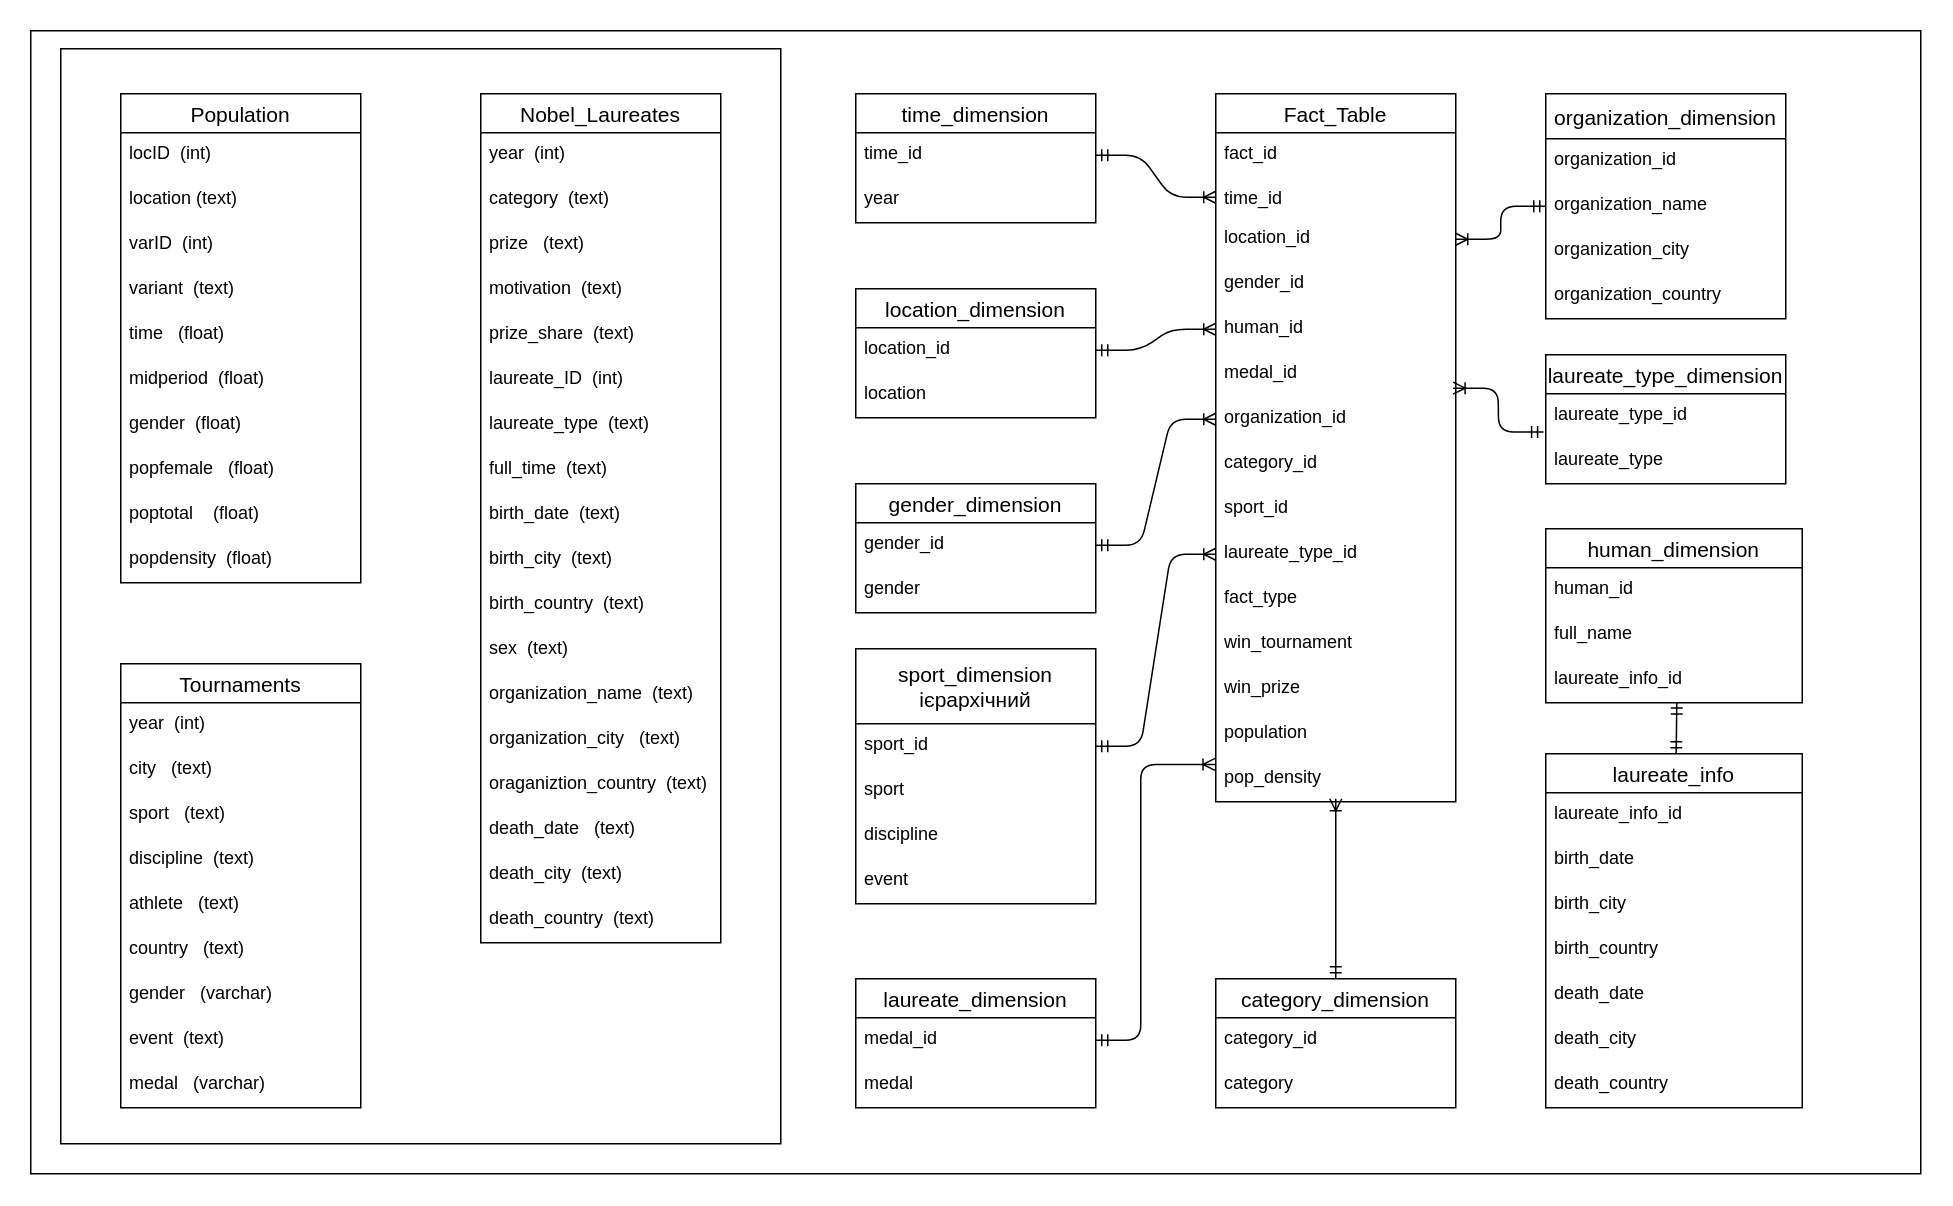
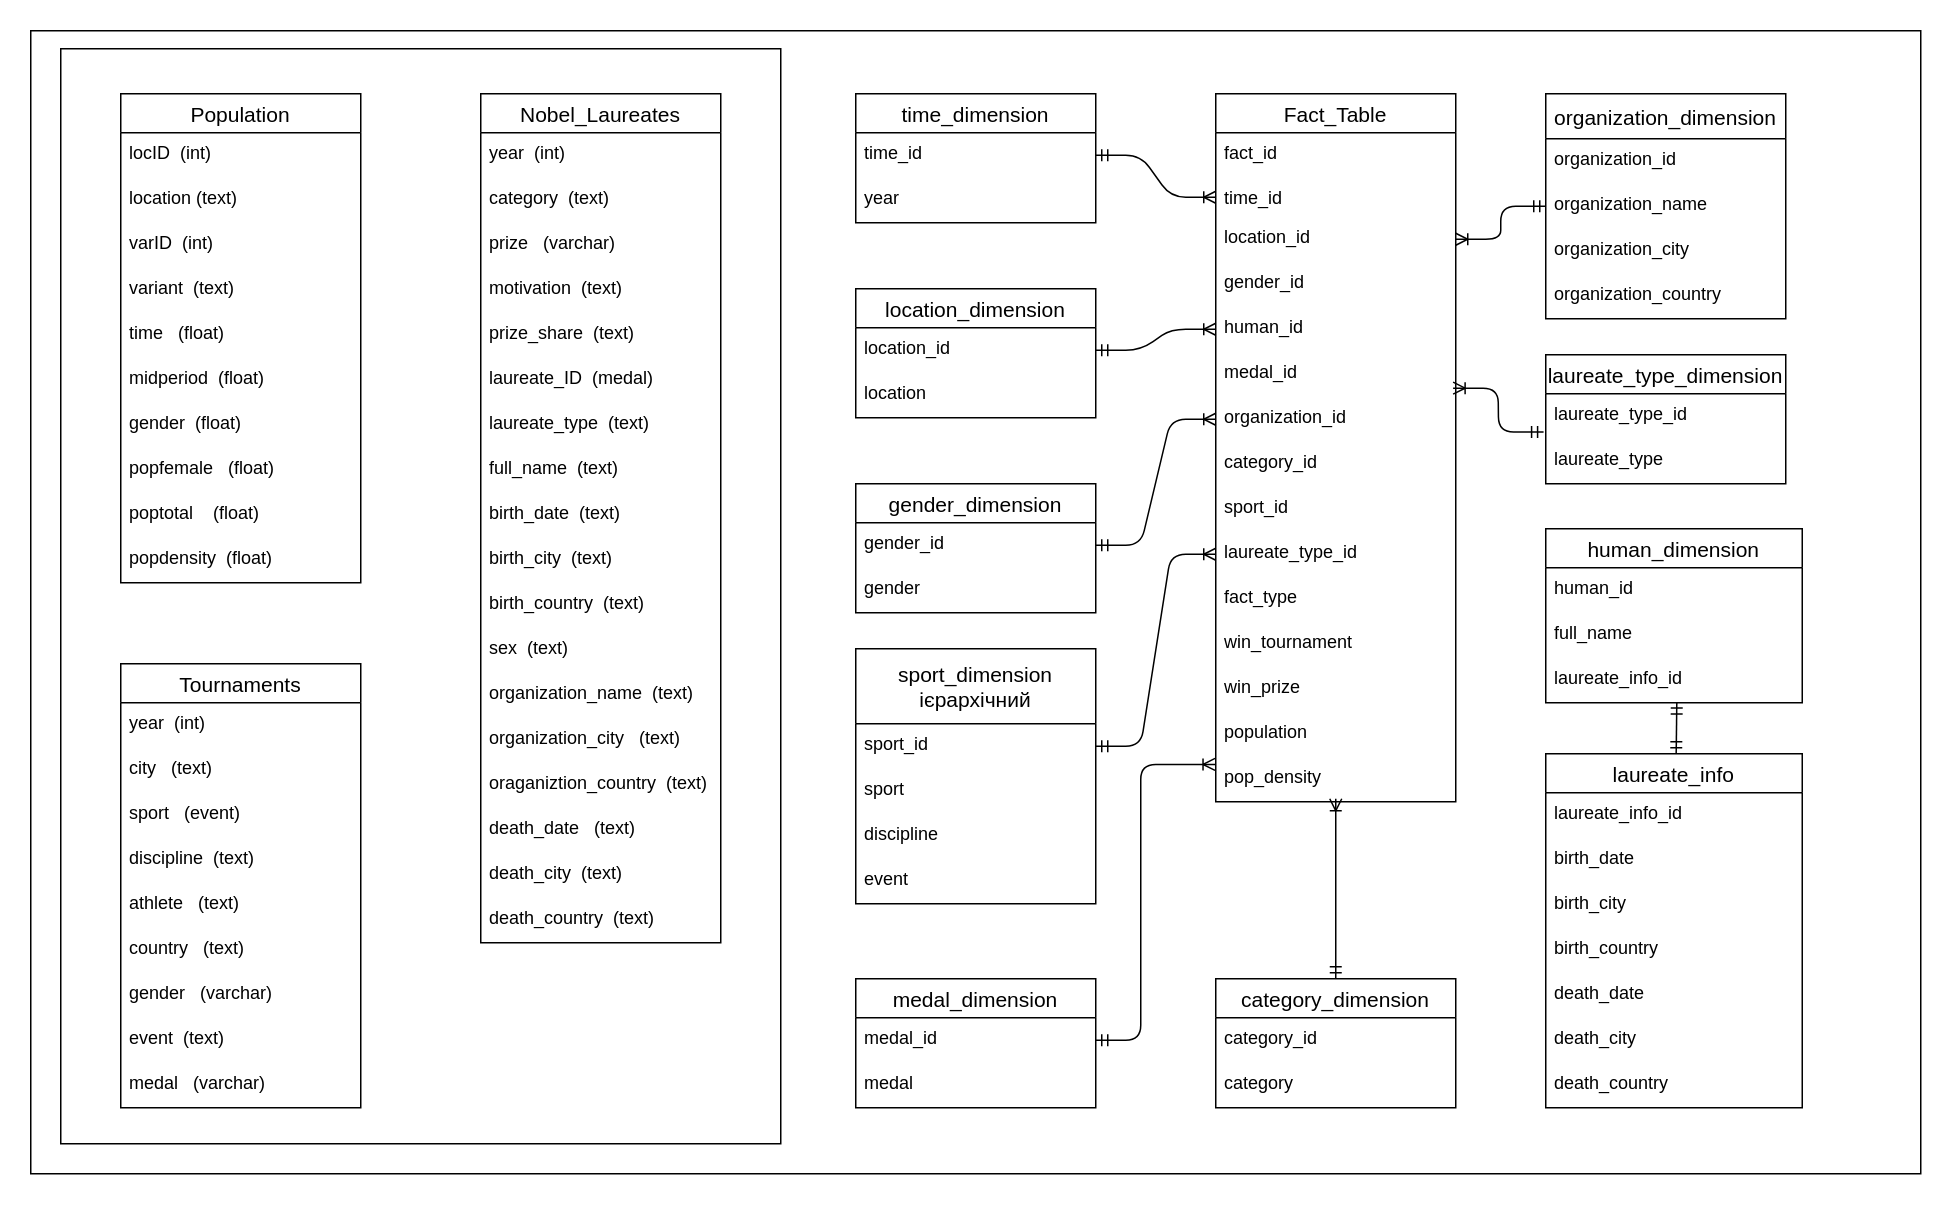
node "prize (text)": label "prize (text)" -> "prize (varchar)"
node "laureate_ID (int)": label "laureate_ID (int)" -> "laureate_ID (medal)"
node "full_time (text)": label "full_time (text)" -> "full_name (text)"
node "sport (text)": label "sport (text)" -> "sport (event)"
node "laureate_dimension": label "laureate_dimension" -> "medal_dimension"
